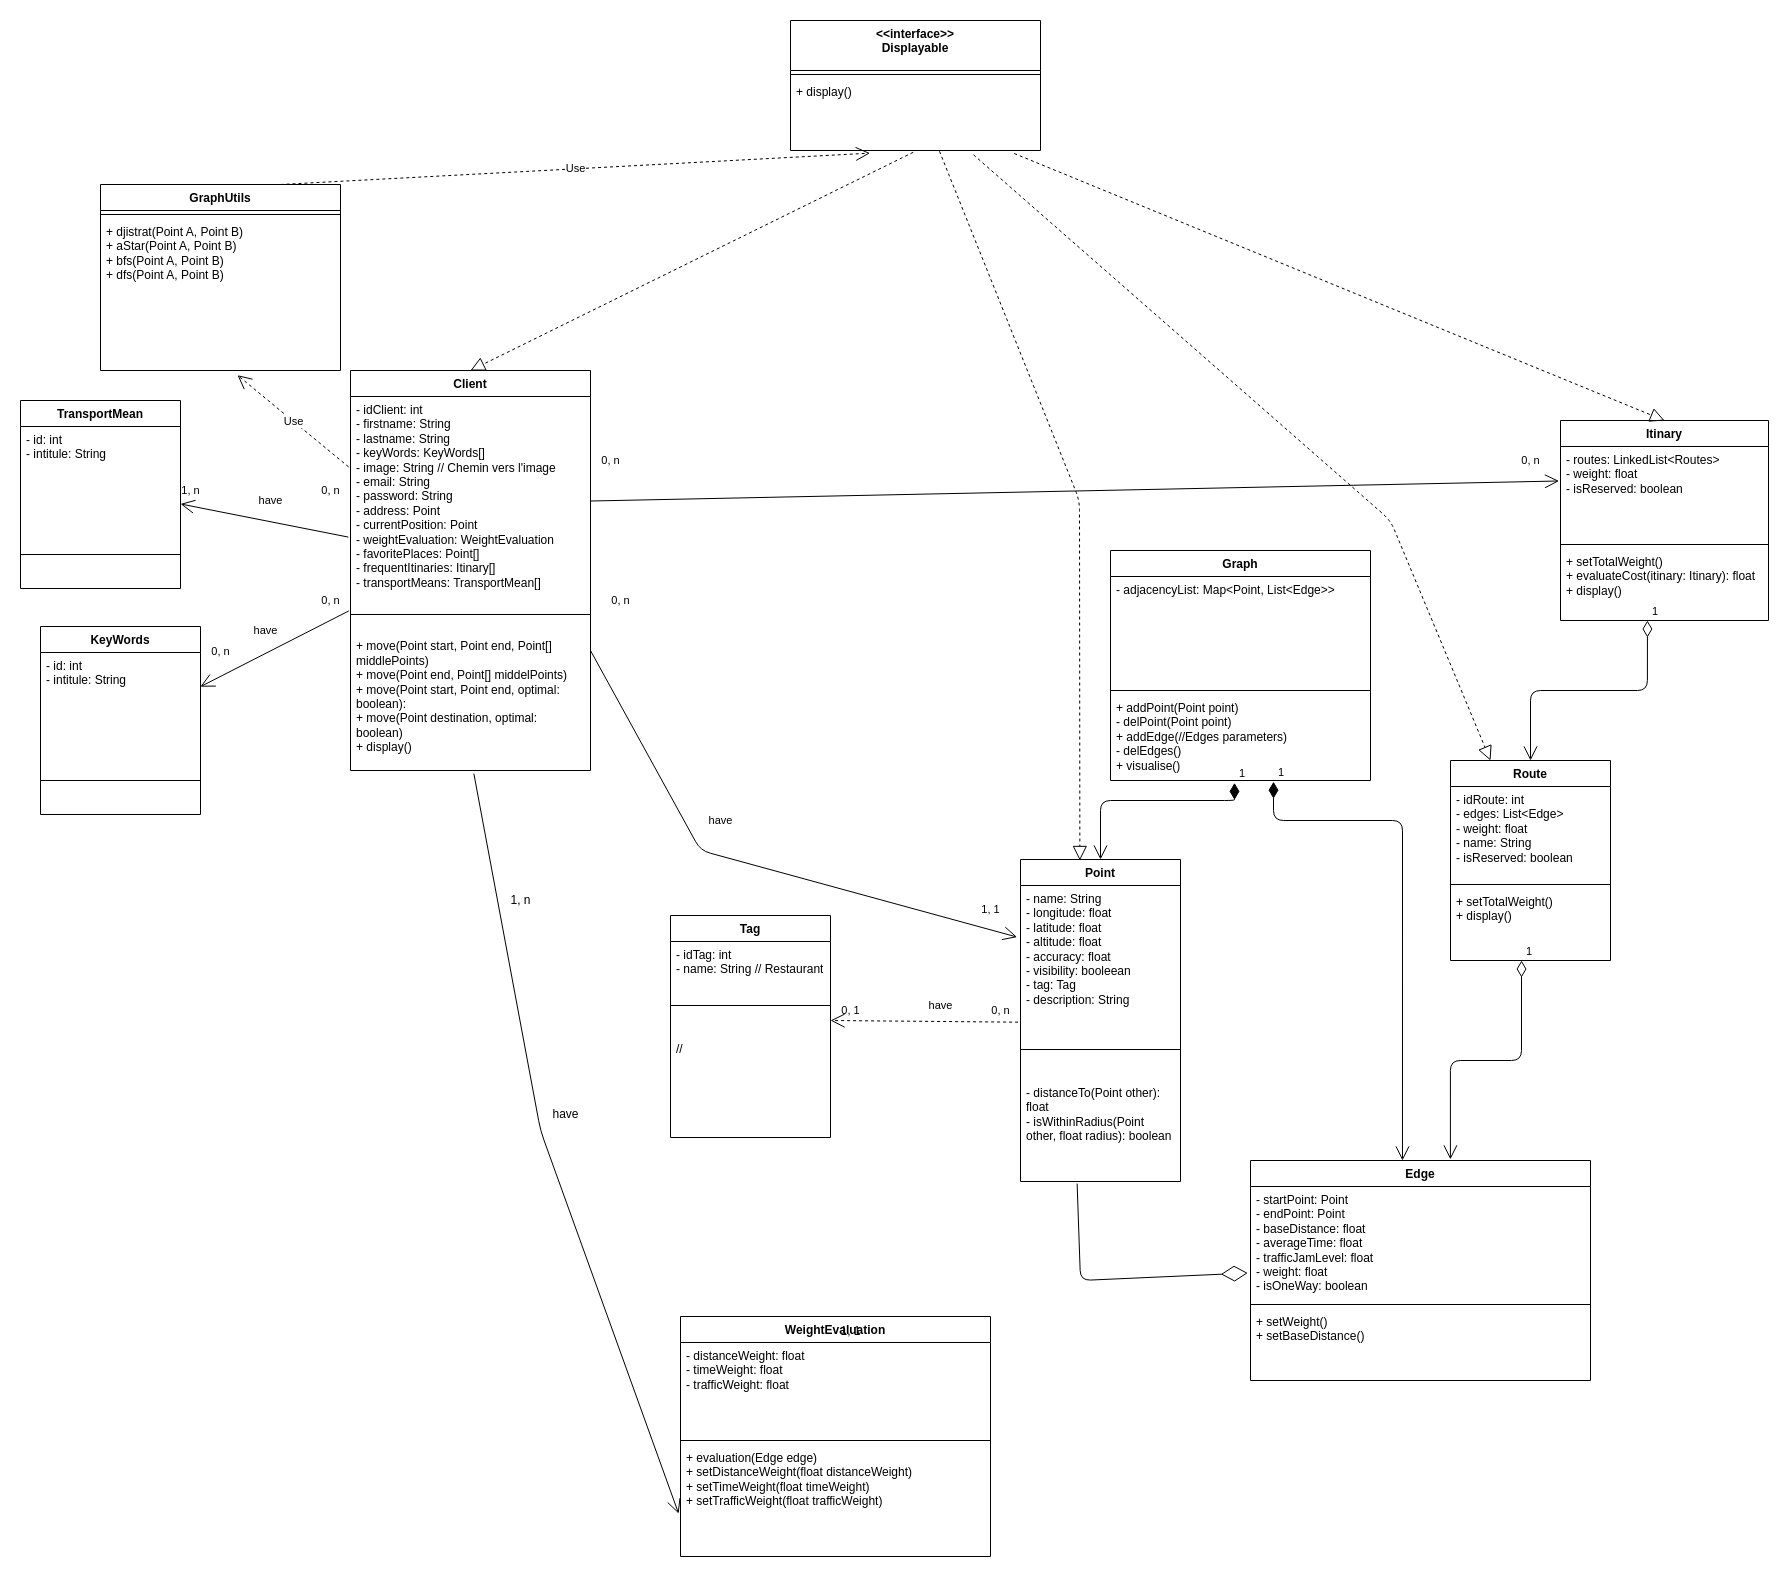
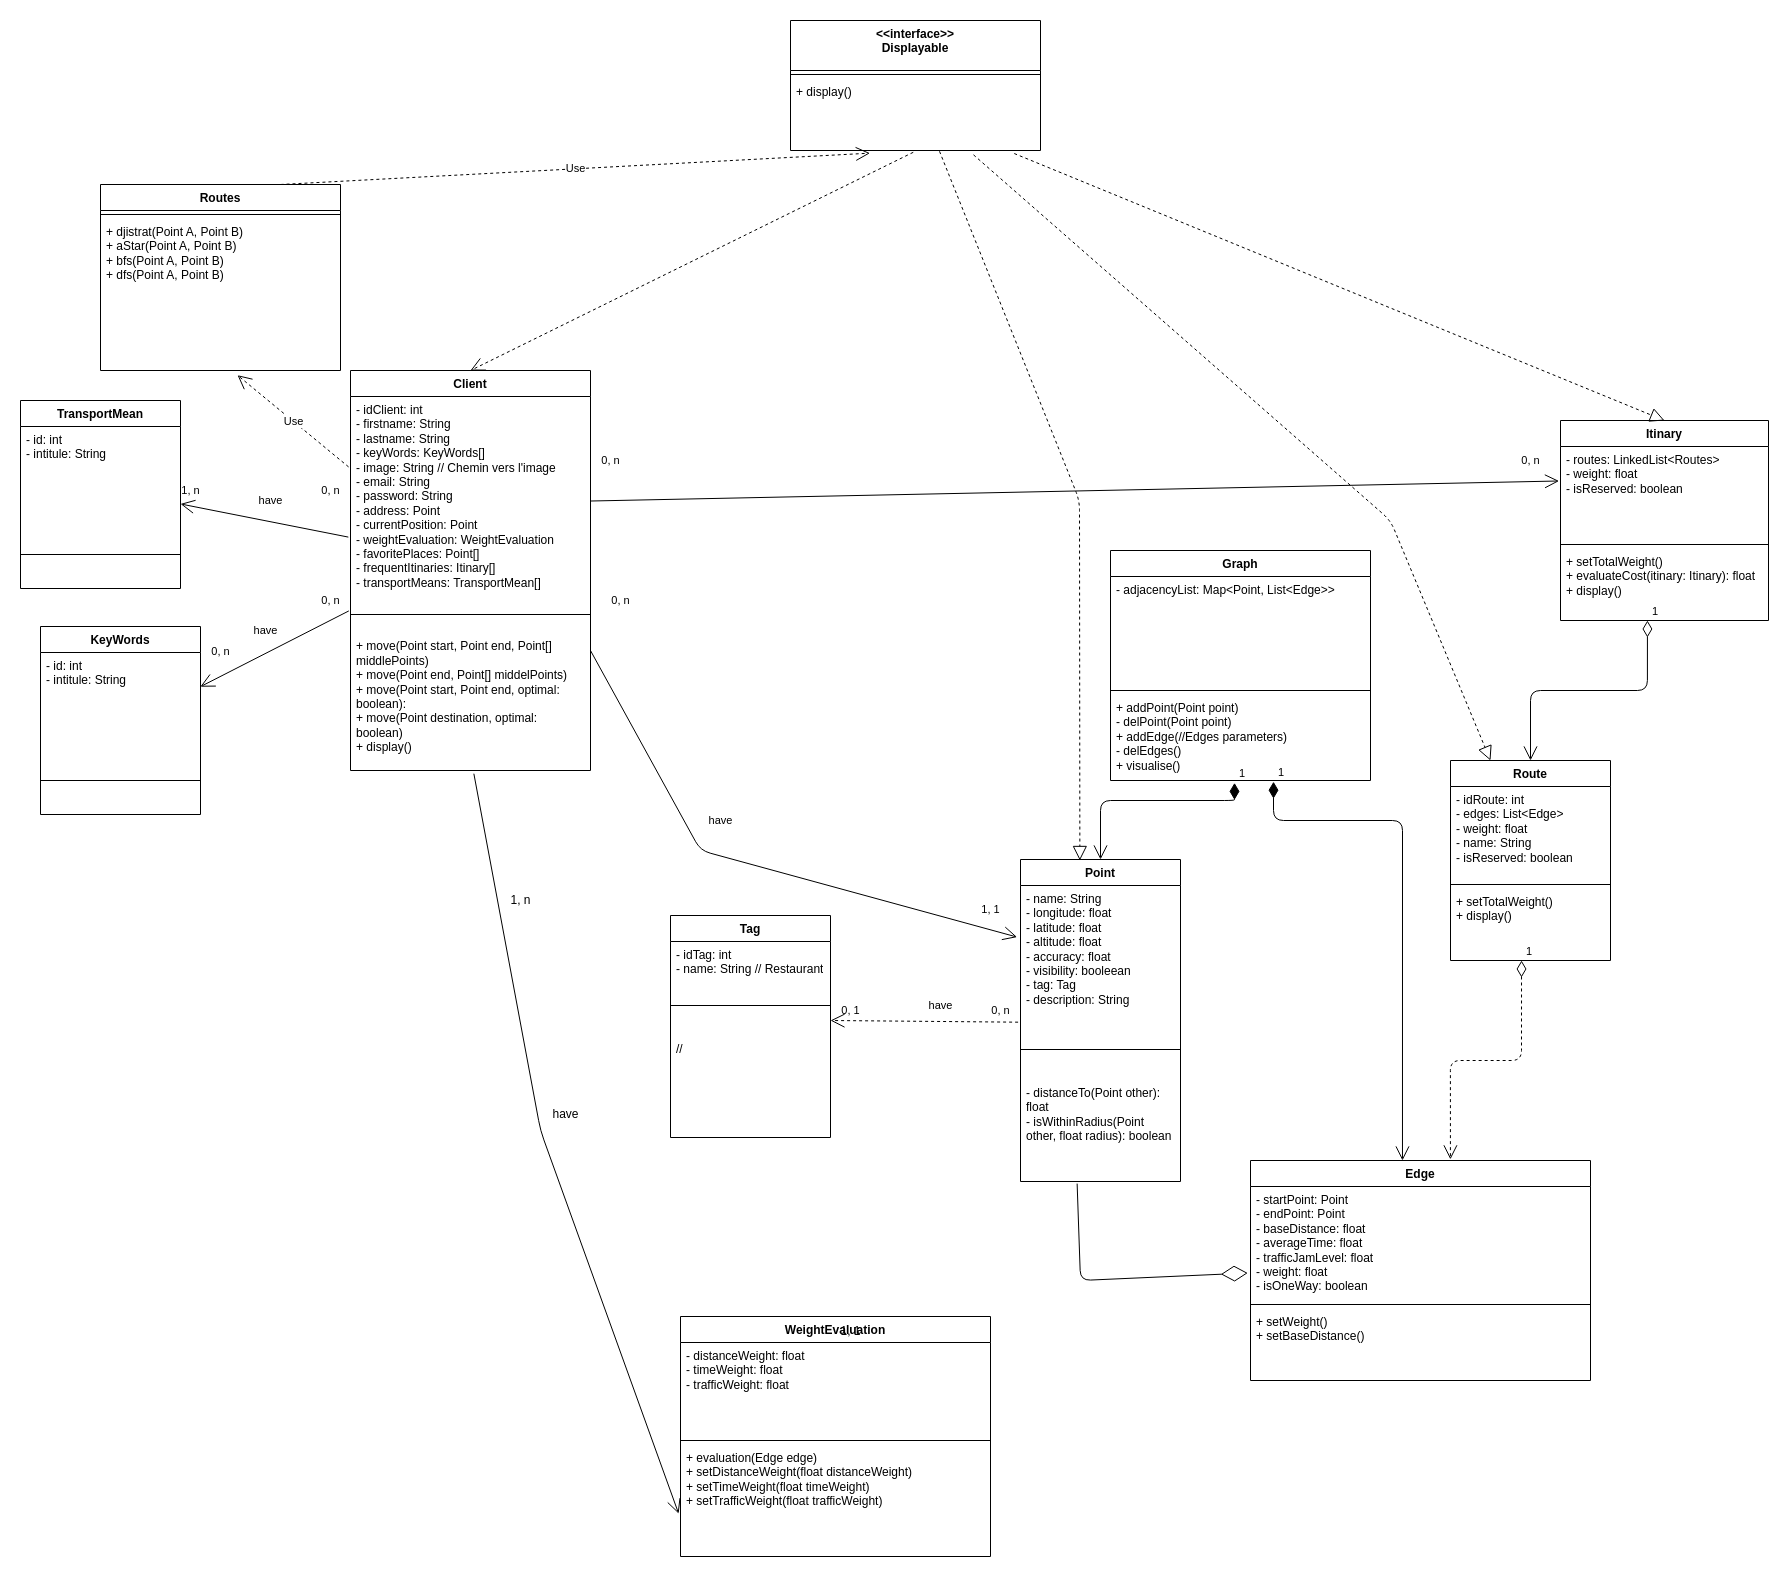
node "GraphUtils": label "GraphUtils" -> "Routes"
edge "+ display()" -> "Client": arrowhead block -> open
edge "+ setTotalWeight() + display()" -- "Edge": style solid -> dashed
